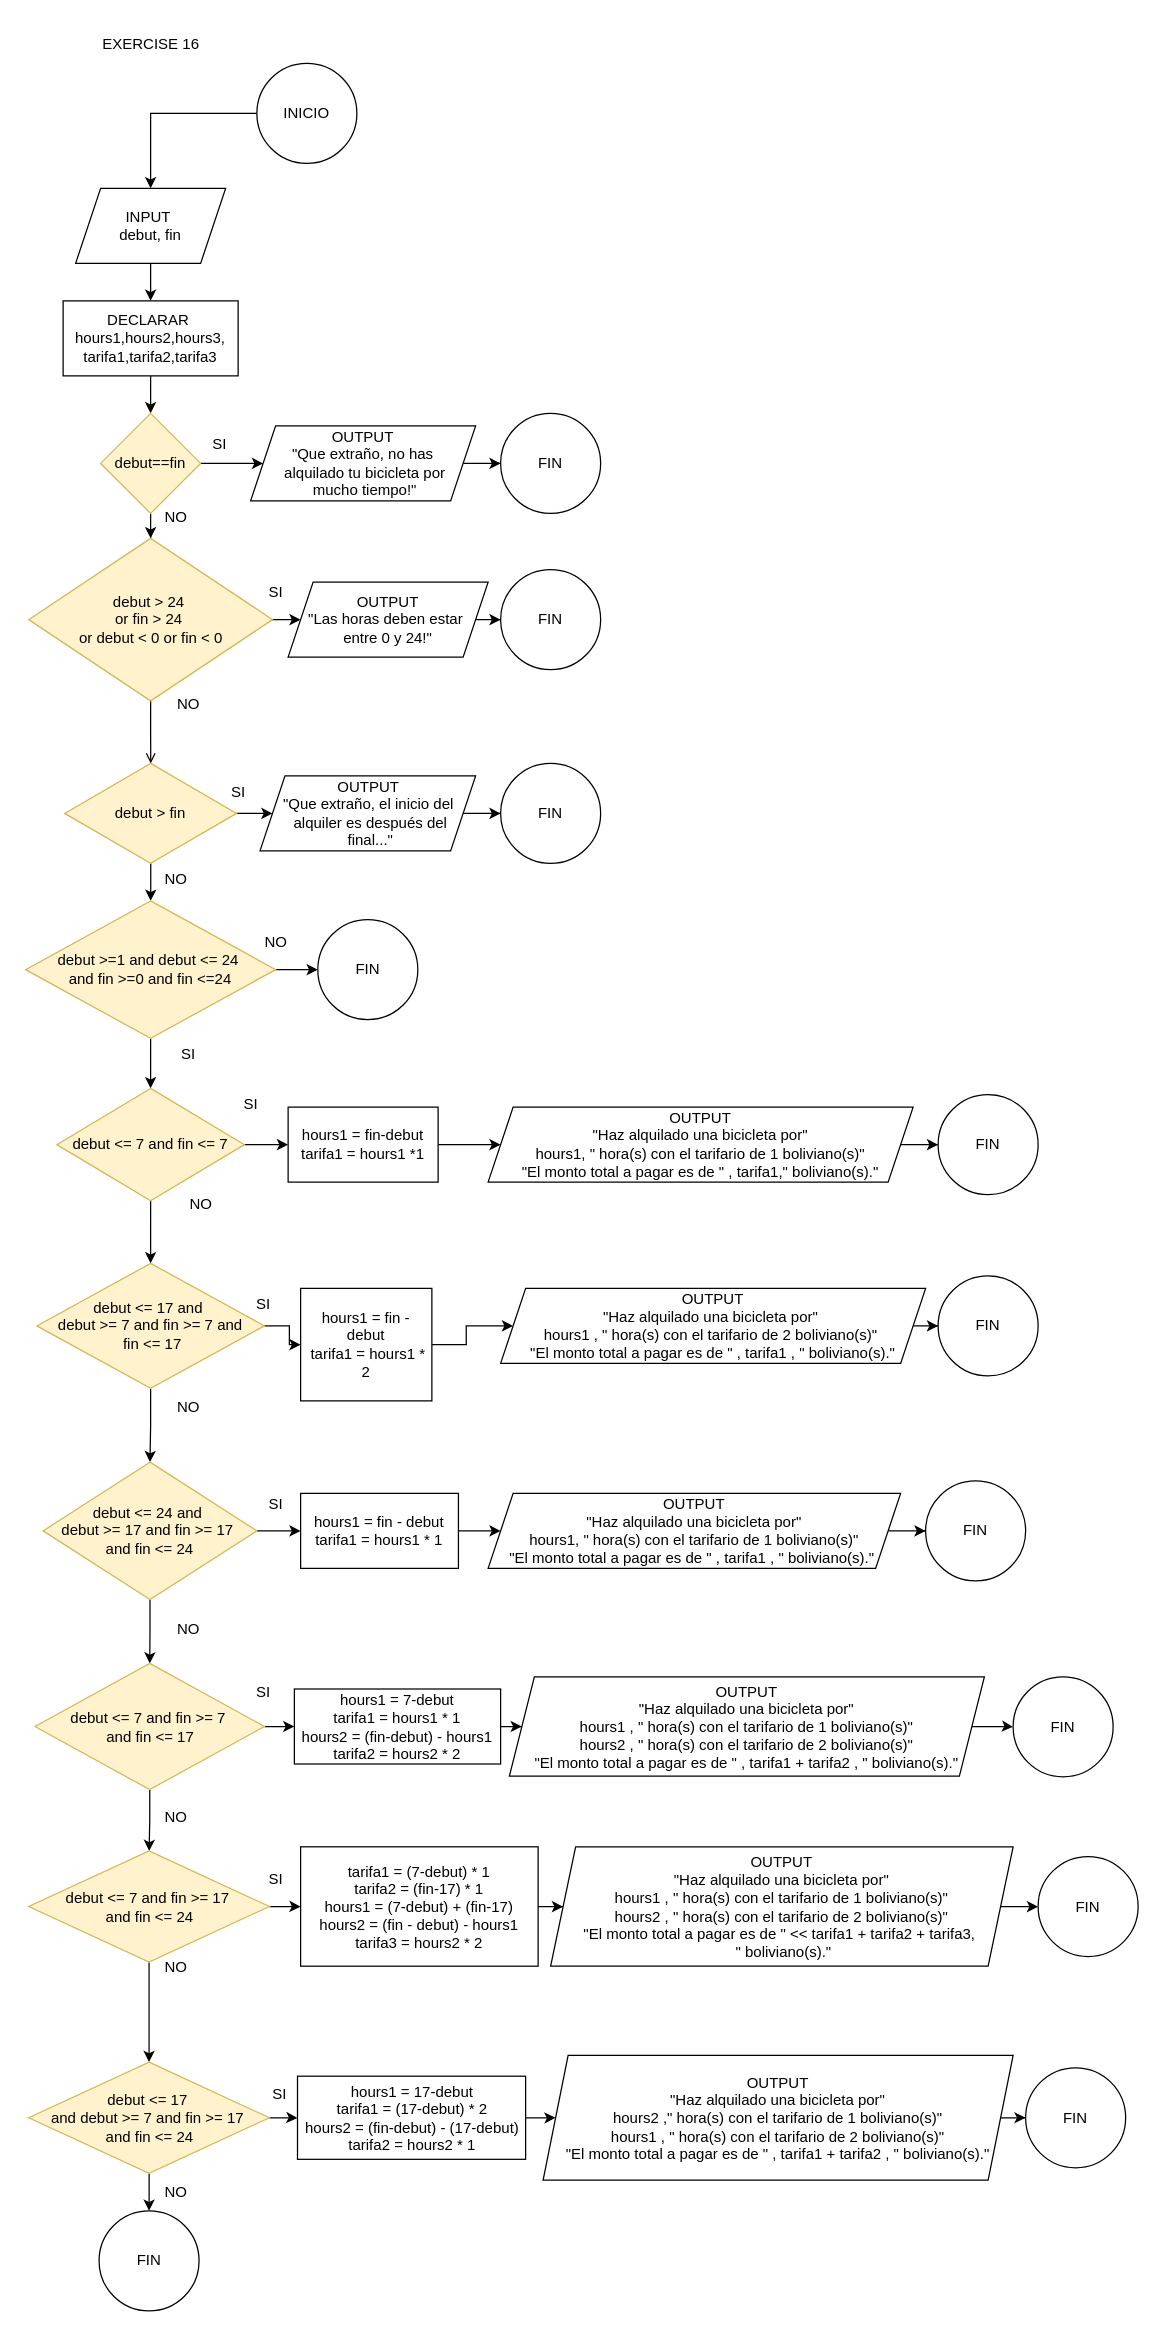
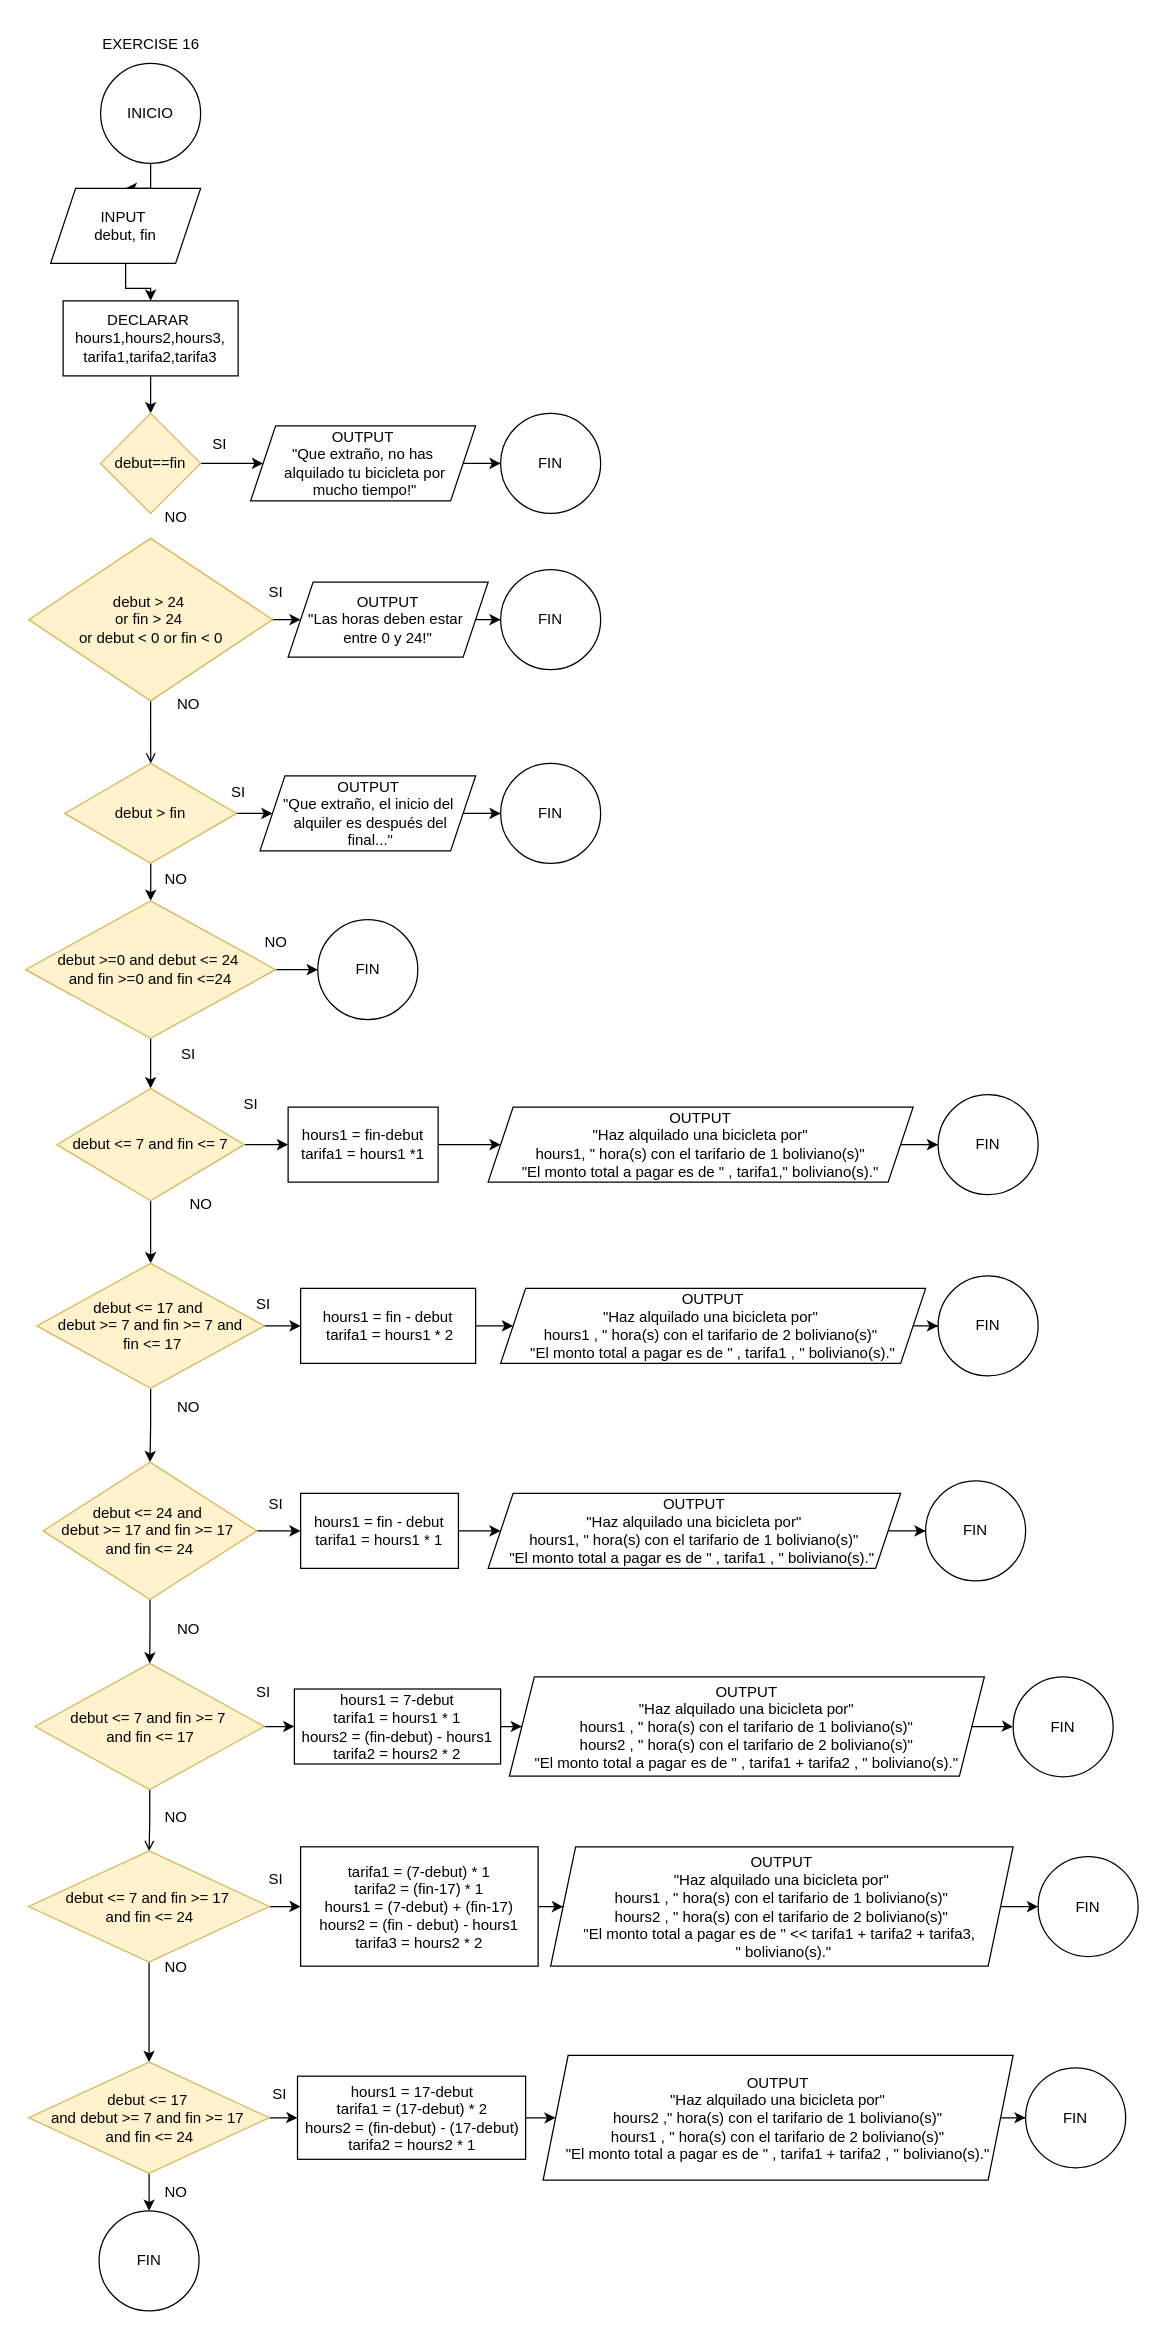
node "INICIO": moved (307, 113) -> (151, 113)
node "INPUT debut, fin": moved (151, 226) -> (126, 226)
edge "debut==fin" -> "debut > 24 or fin > 24 or debut < 0 or fin < 0": removed
node "debut >=1 and debut <= 24 and fin >=0 and fin <=24": label "debut >=1 and debut <= 24 and fin >=0 and fin <=24" -> "debut >=0 and debut <= 24 and fin >=0 and fin <=24"
node "hours1 = fin - debut tarifa1 = hours1 * 2": size 131x113 -> 175x75
edge "debut <= 7 and fin >= 7 and fin <= 17" -> "debut <= 7 and fin >= 17 and fin <= 24": arrowhead classic -> open
